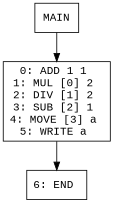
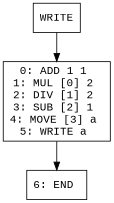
node "MAIN": label "MAIN" -> "WRITE"
